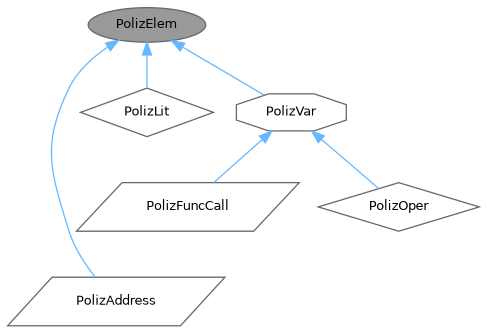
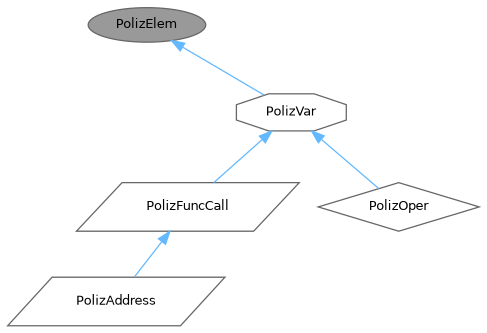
node "PolizLit": removed
edge "PolizAddress" -> "PolizElem": now "PolizAddress" -> "PolizFuncCall"
